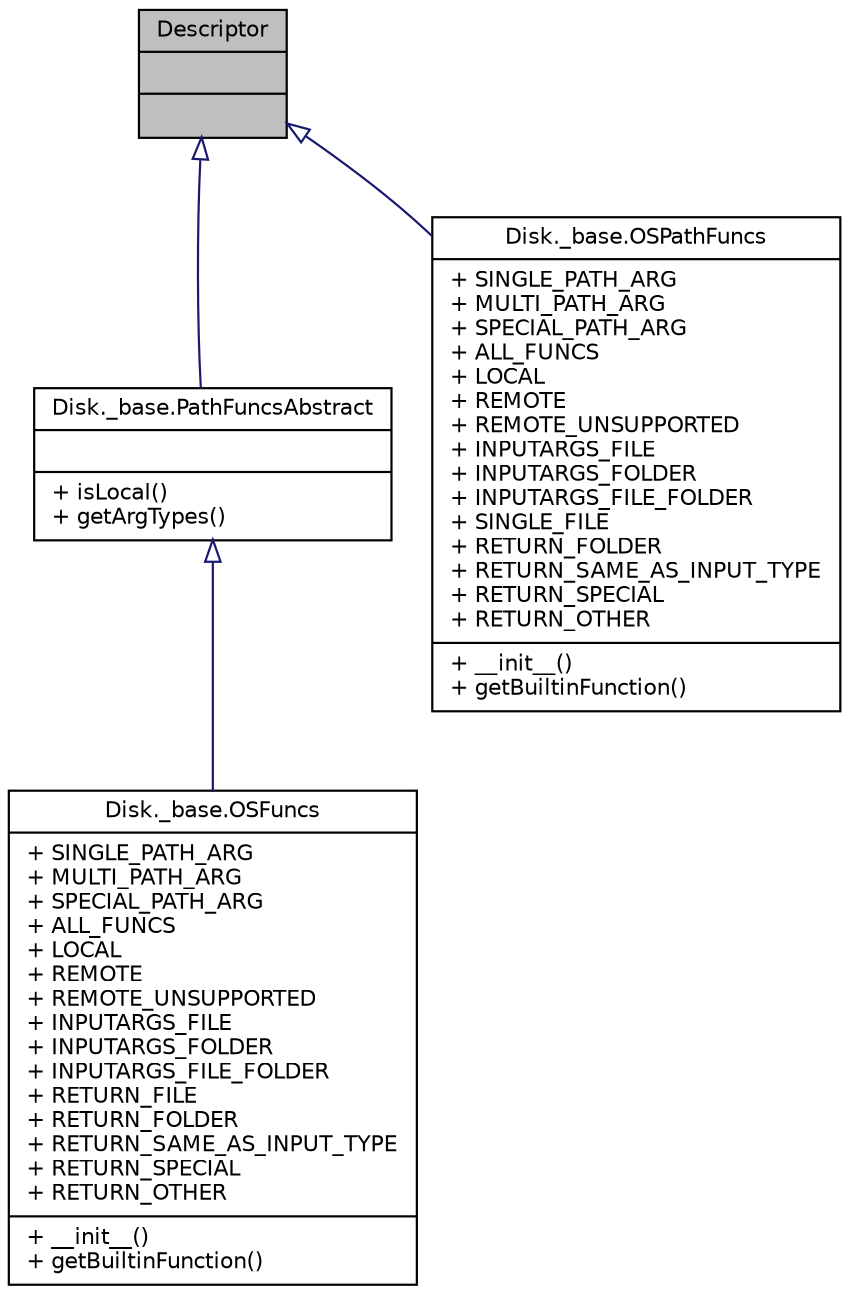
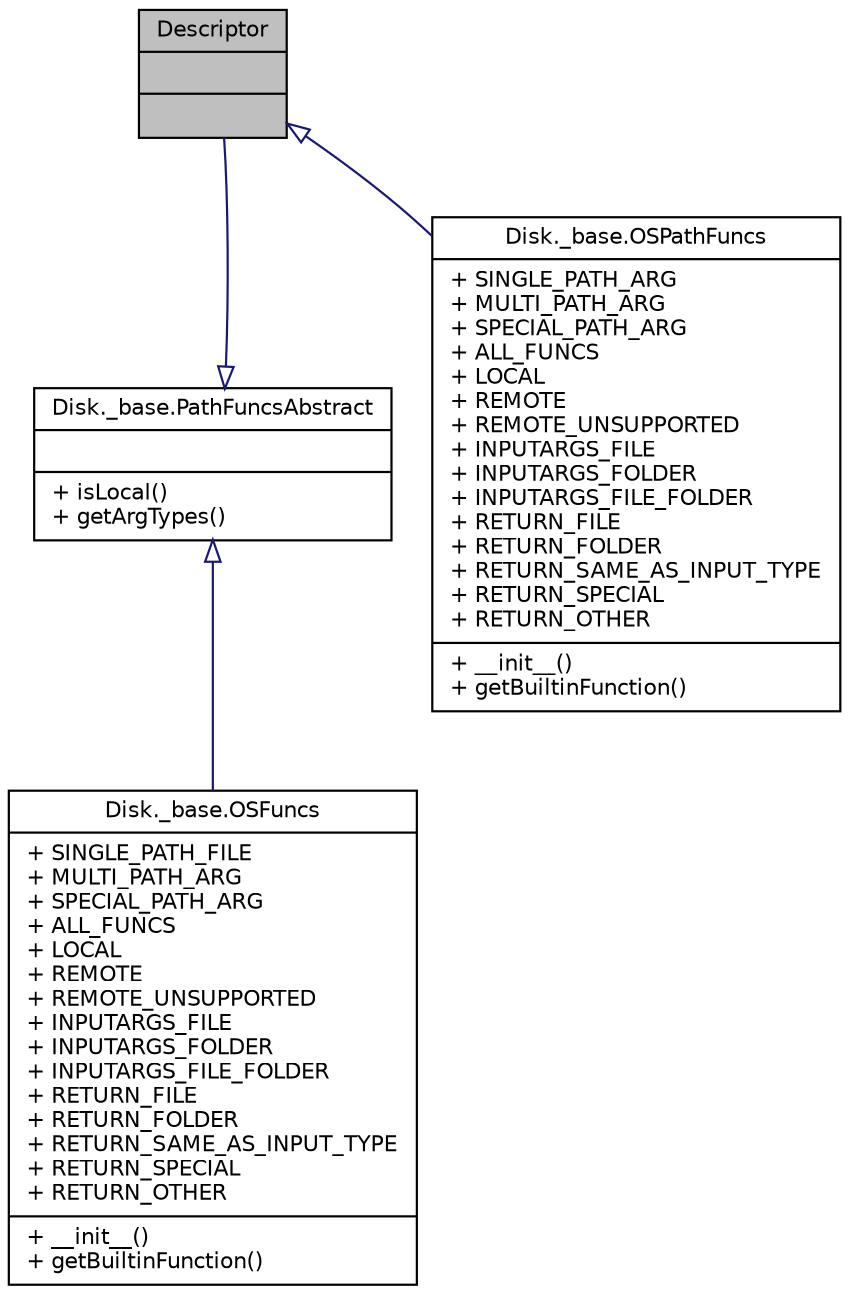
edge "Disk._base.PathFuncsAbstract" -> "Descriptor": reversed
node "Disk._base.OSPathFuncs": text "+ SINGLE_FILE" -> "+ RETURN_FILE"
node "Disk._base.OSFuncs": text "+ SINGLE_PATH_ARG" -> "+ SINGLE_PATH_FILE"
